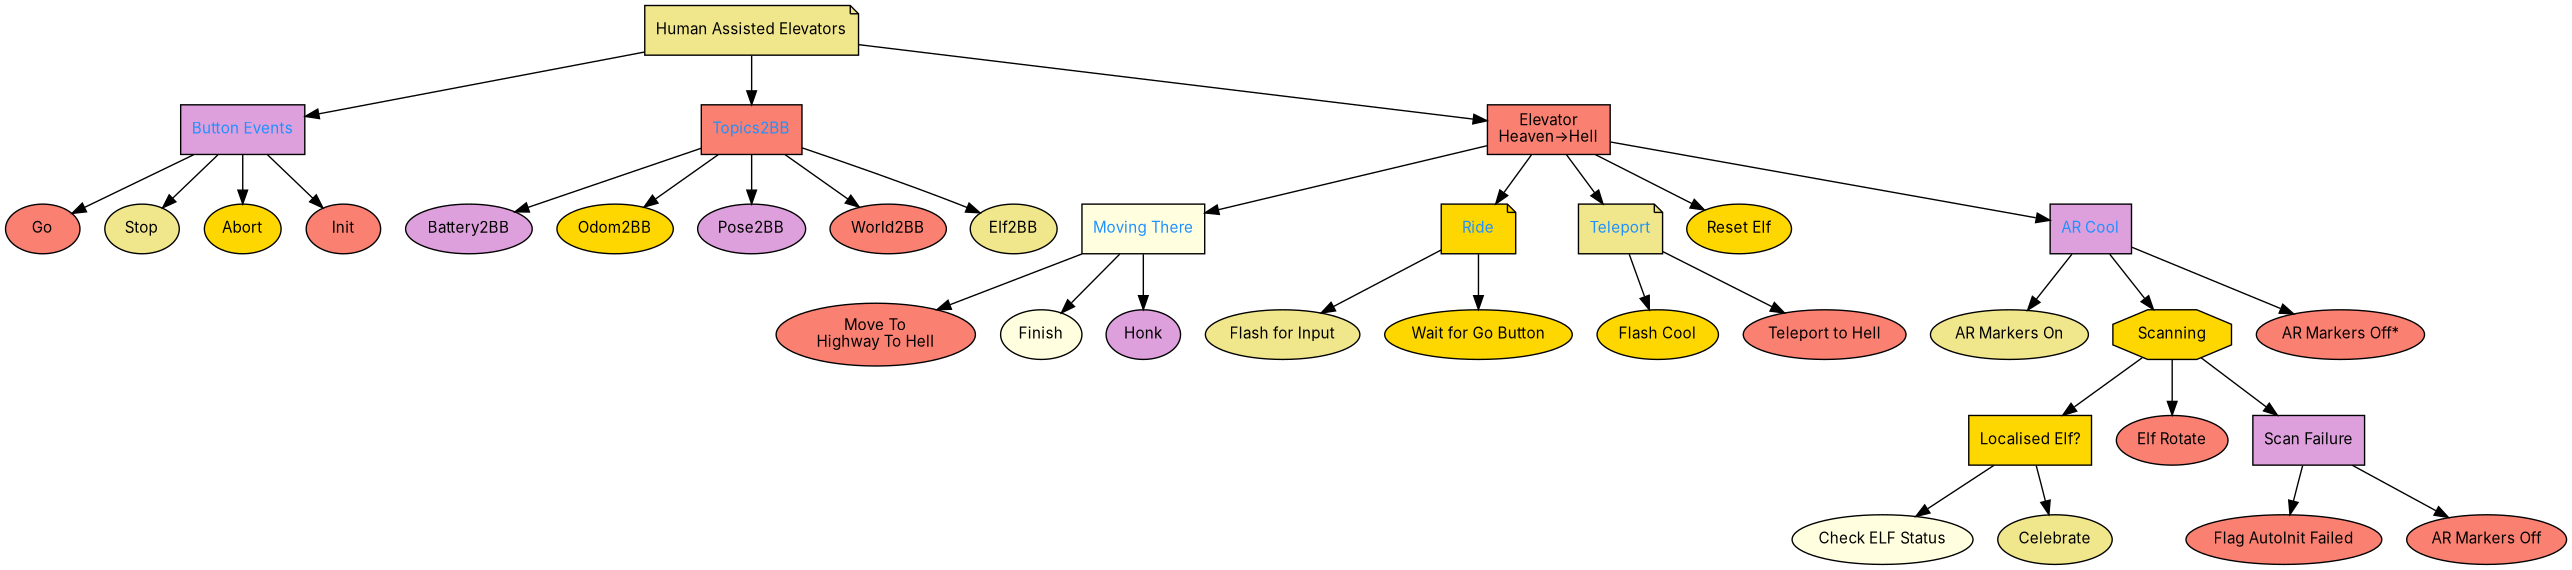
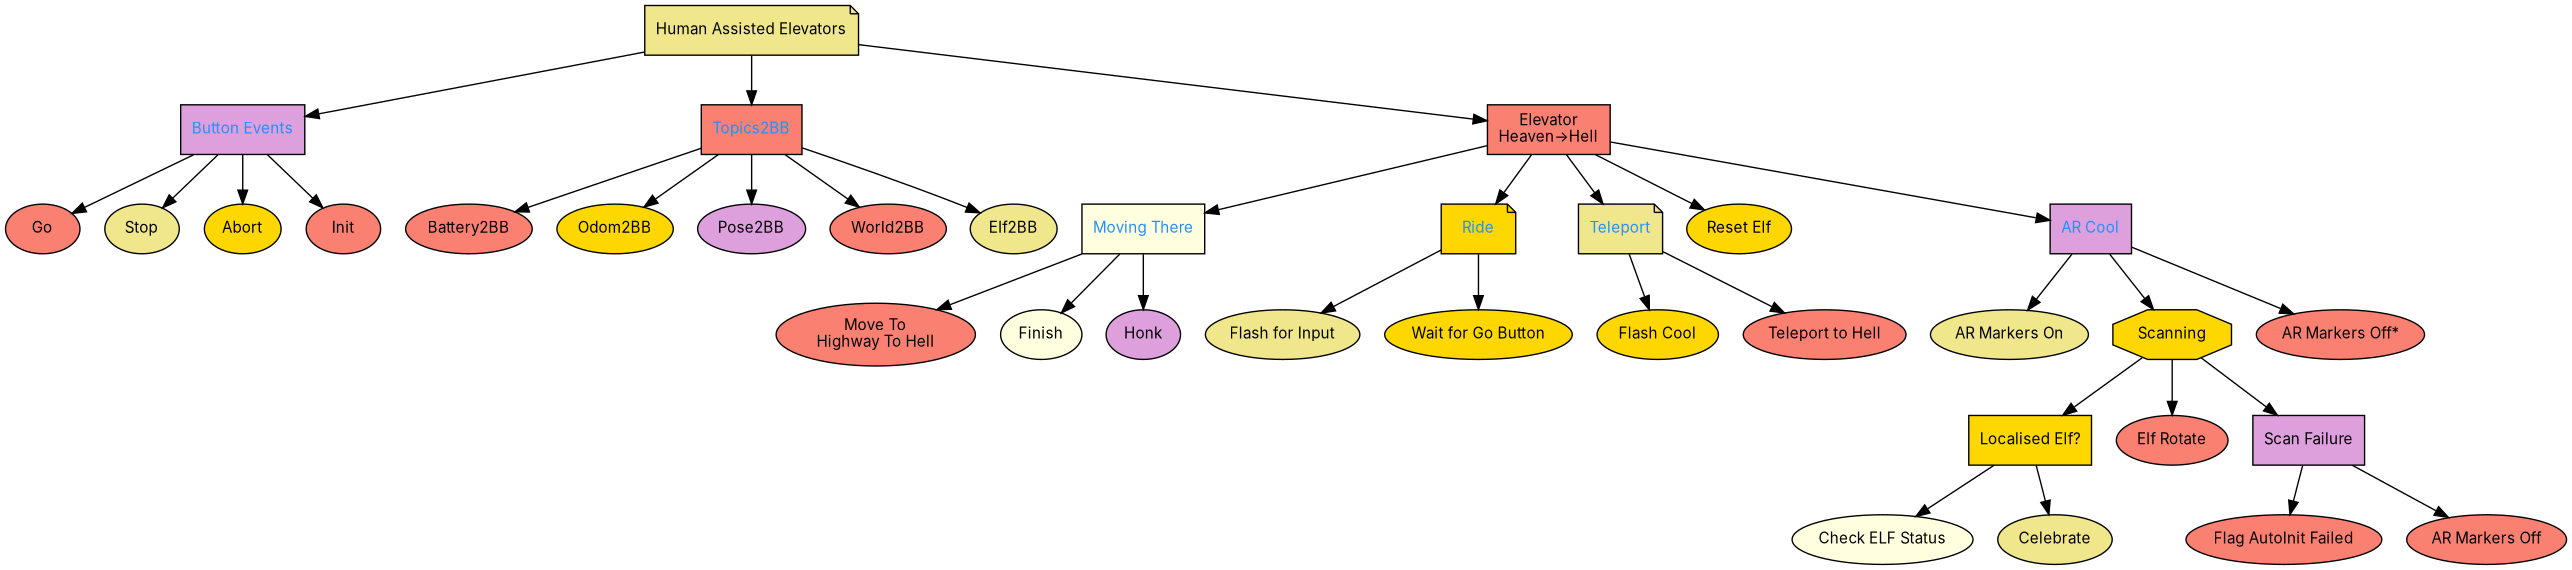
node "Battery2BB": fillcolor plum -> salmon
